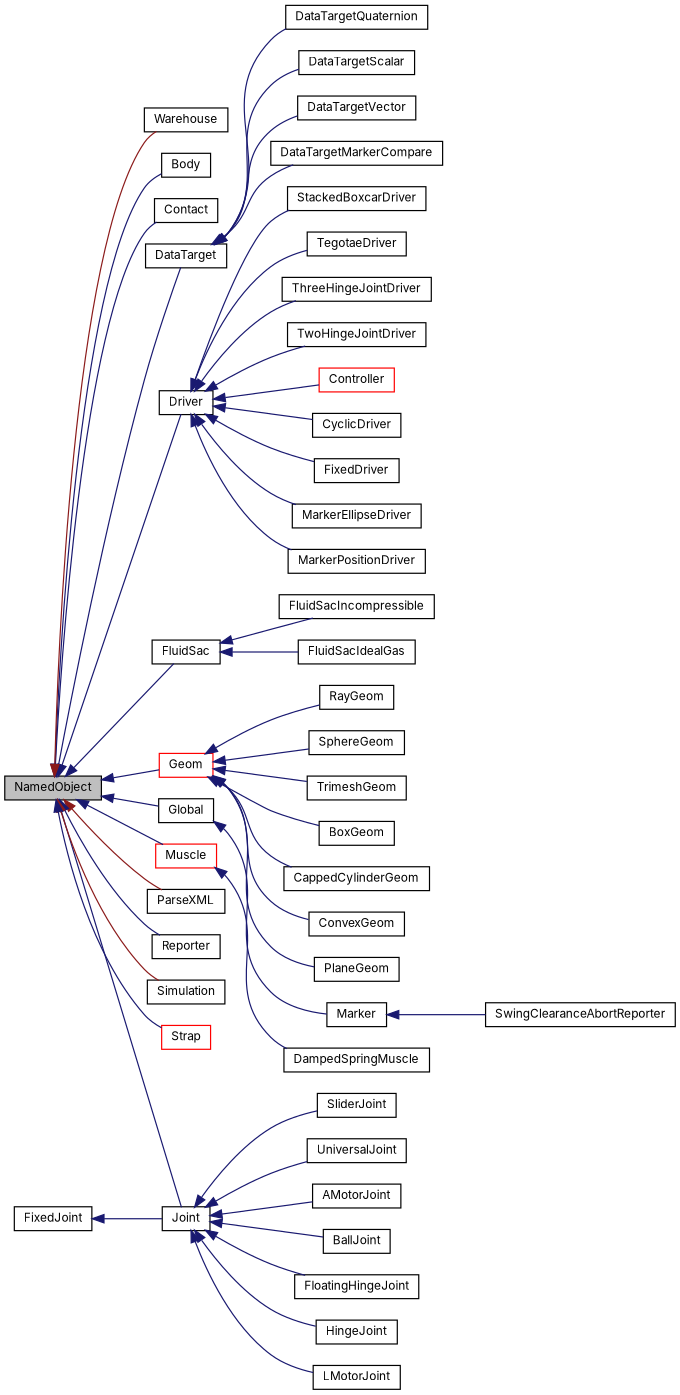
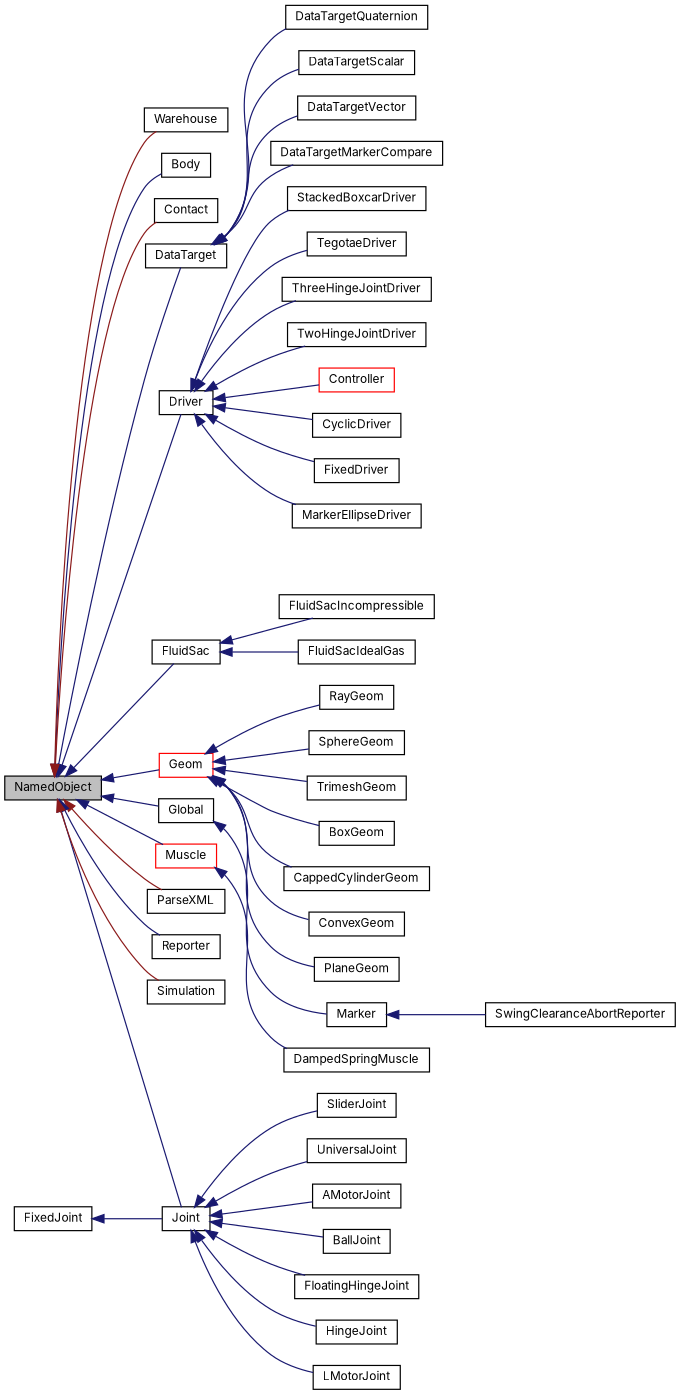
edge "Contact" -> "NamedObject": color midnightblue -> firebrick4
node "MarkerPositionDriver": removed
node "Strap": removed
